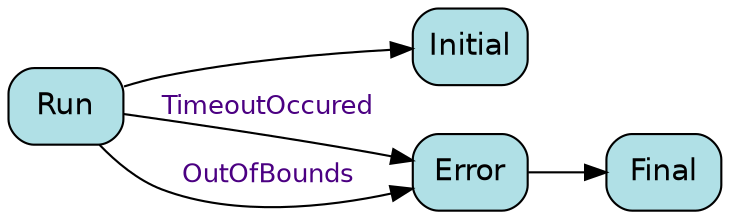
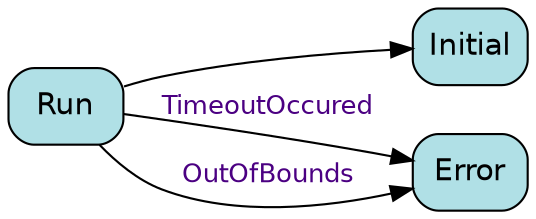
node "Final": removed
